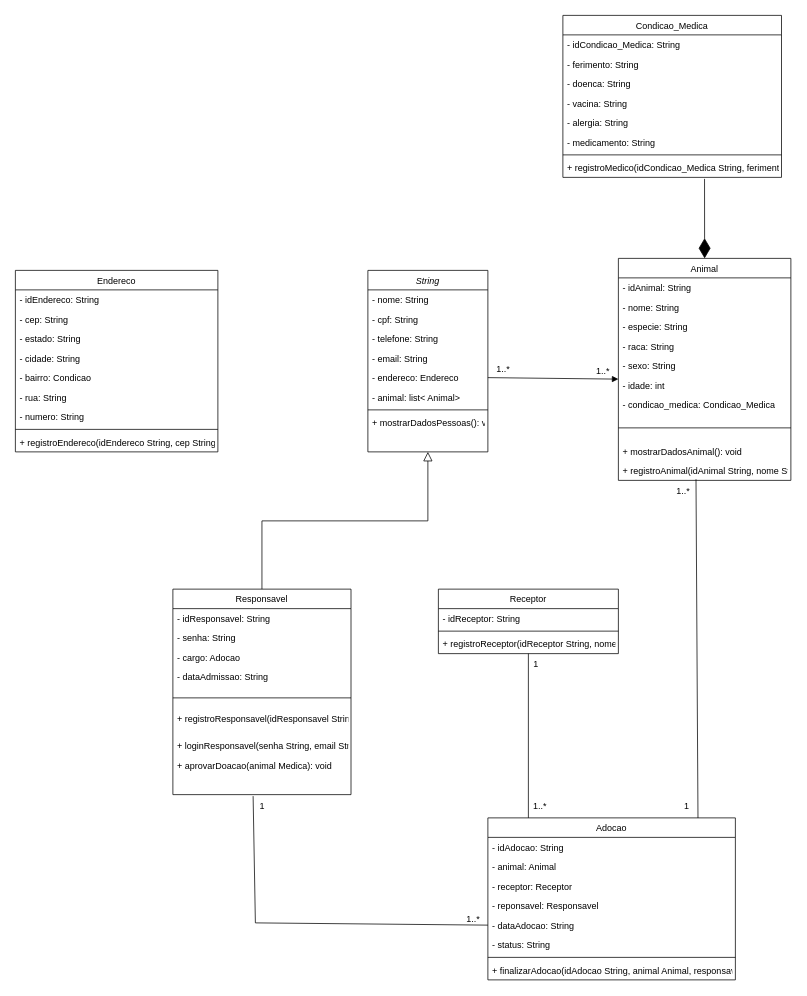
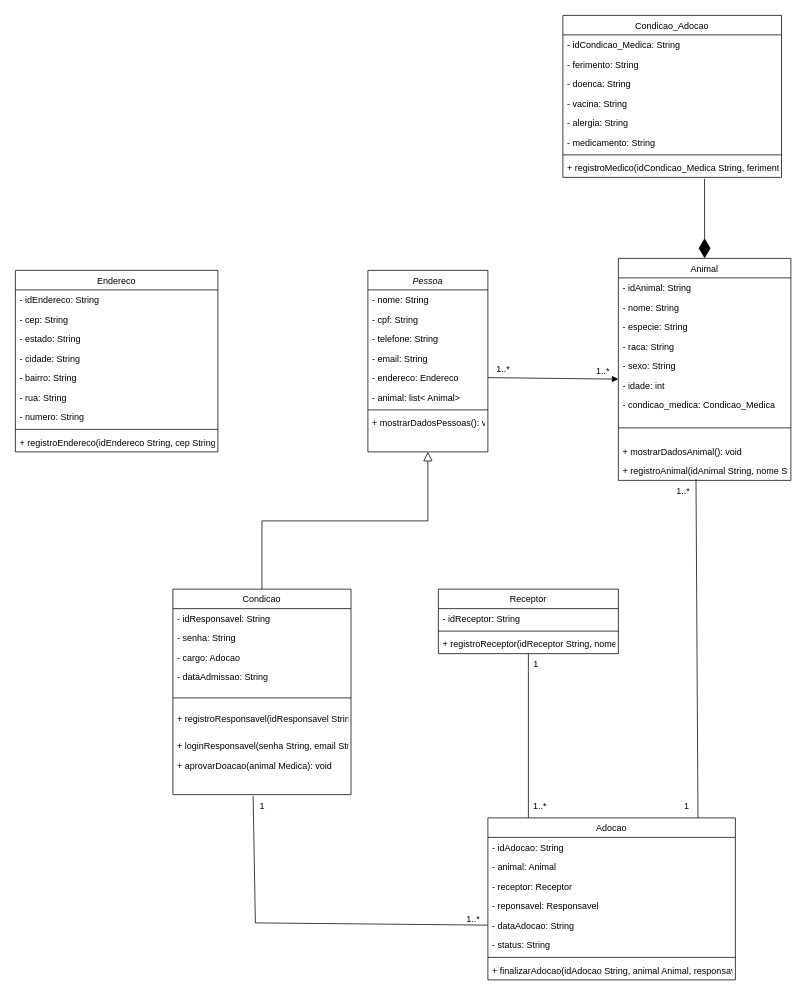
node "Condicao_Medica": label "Condicao_Medica" -> "Condicao_Adocao"
node "String": label "String" -> "Pessoa"
node "- bairro: Condicao": label "- bairro: Condicao" -> "- bairro: String"
node "Responsavel": label "Responsavel" -> "Condicao"
